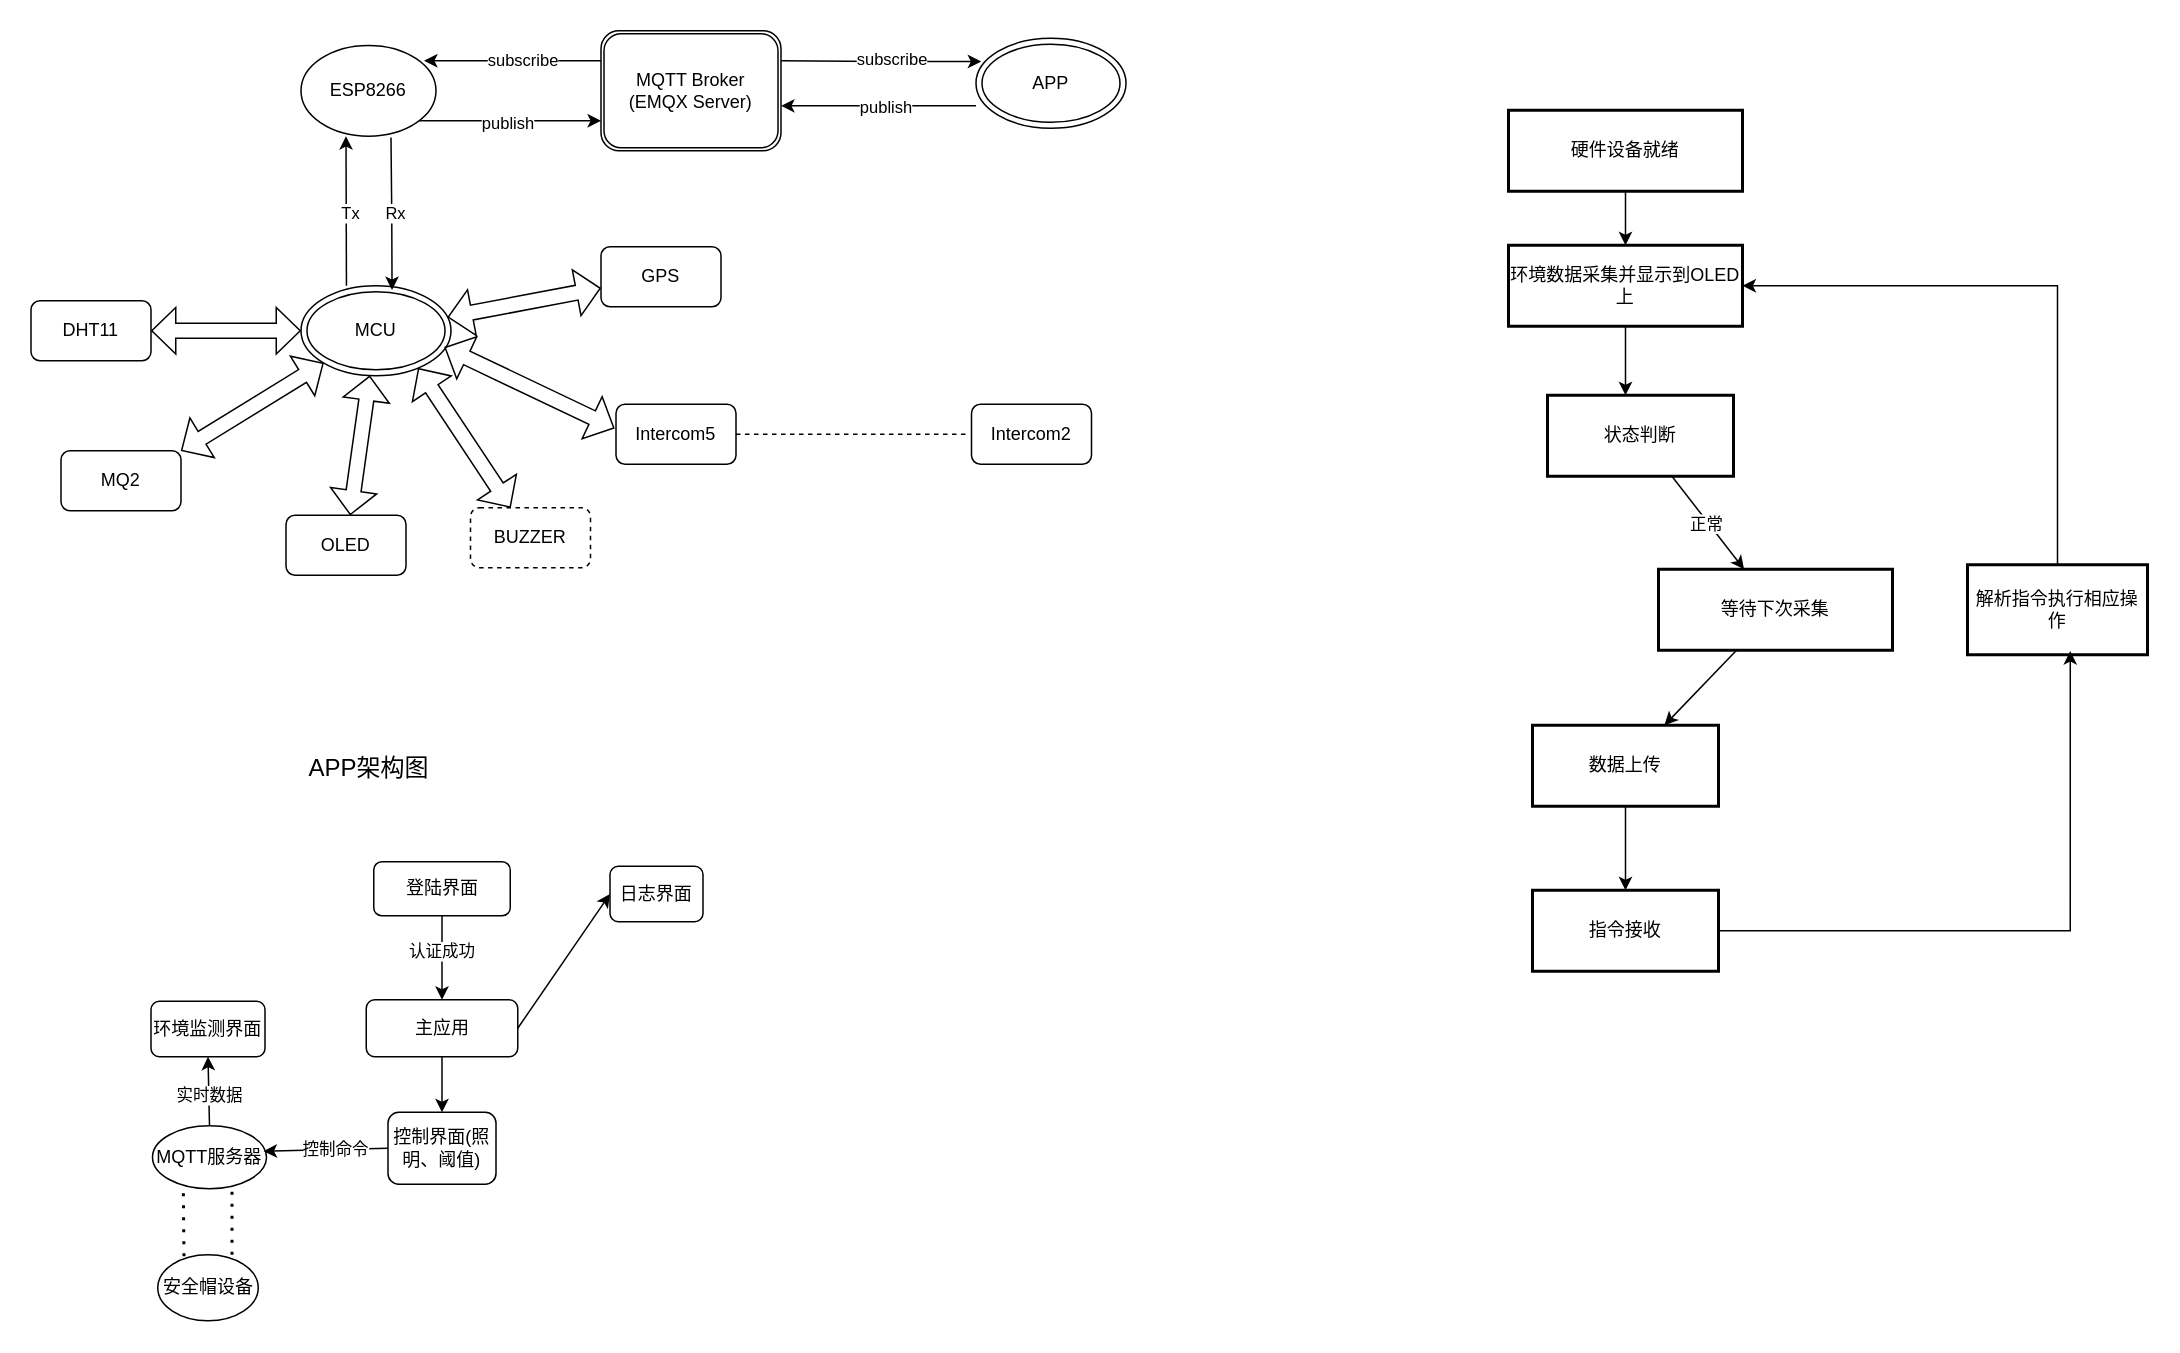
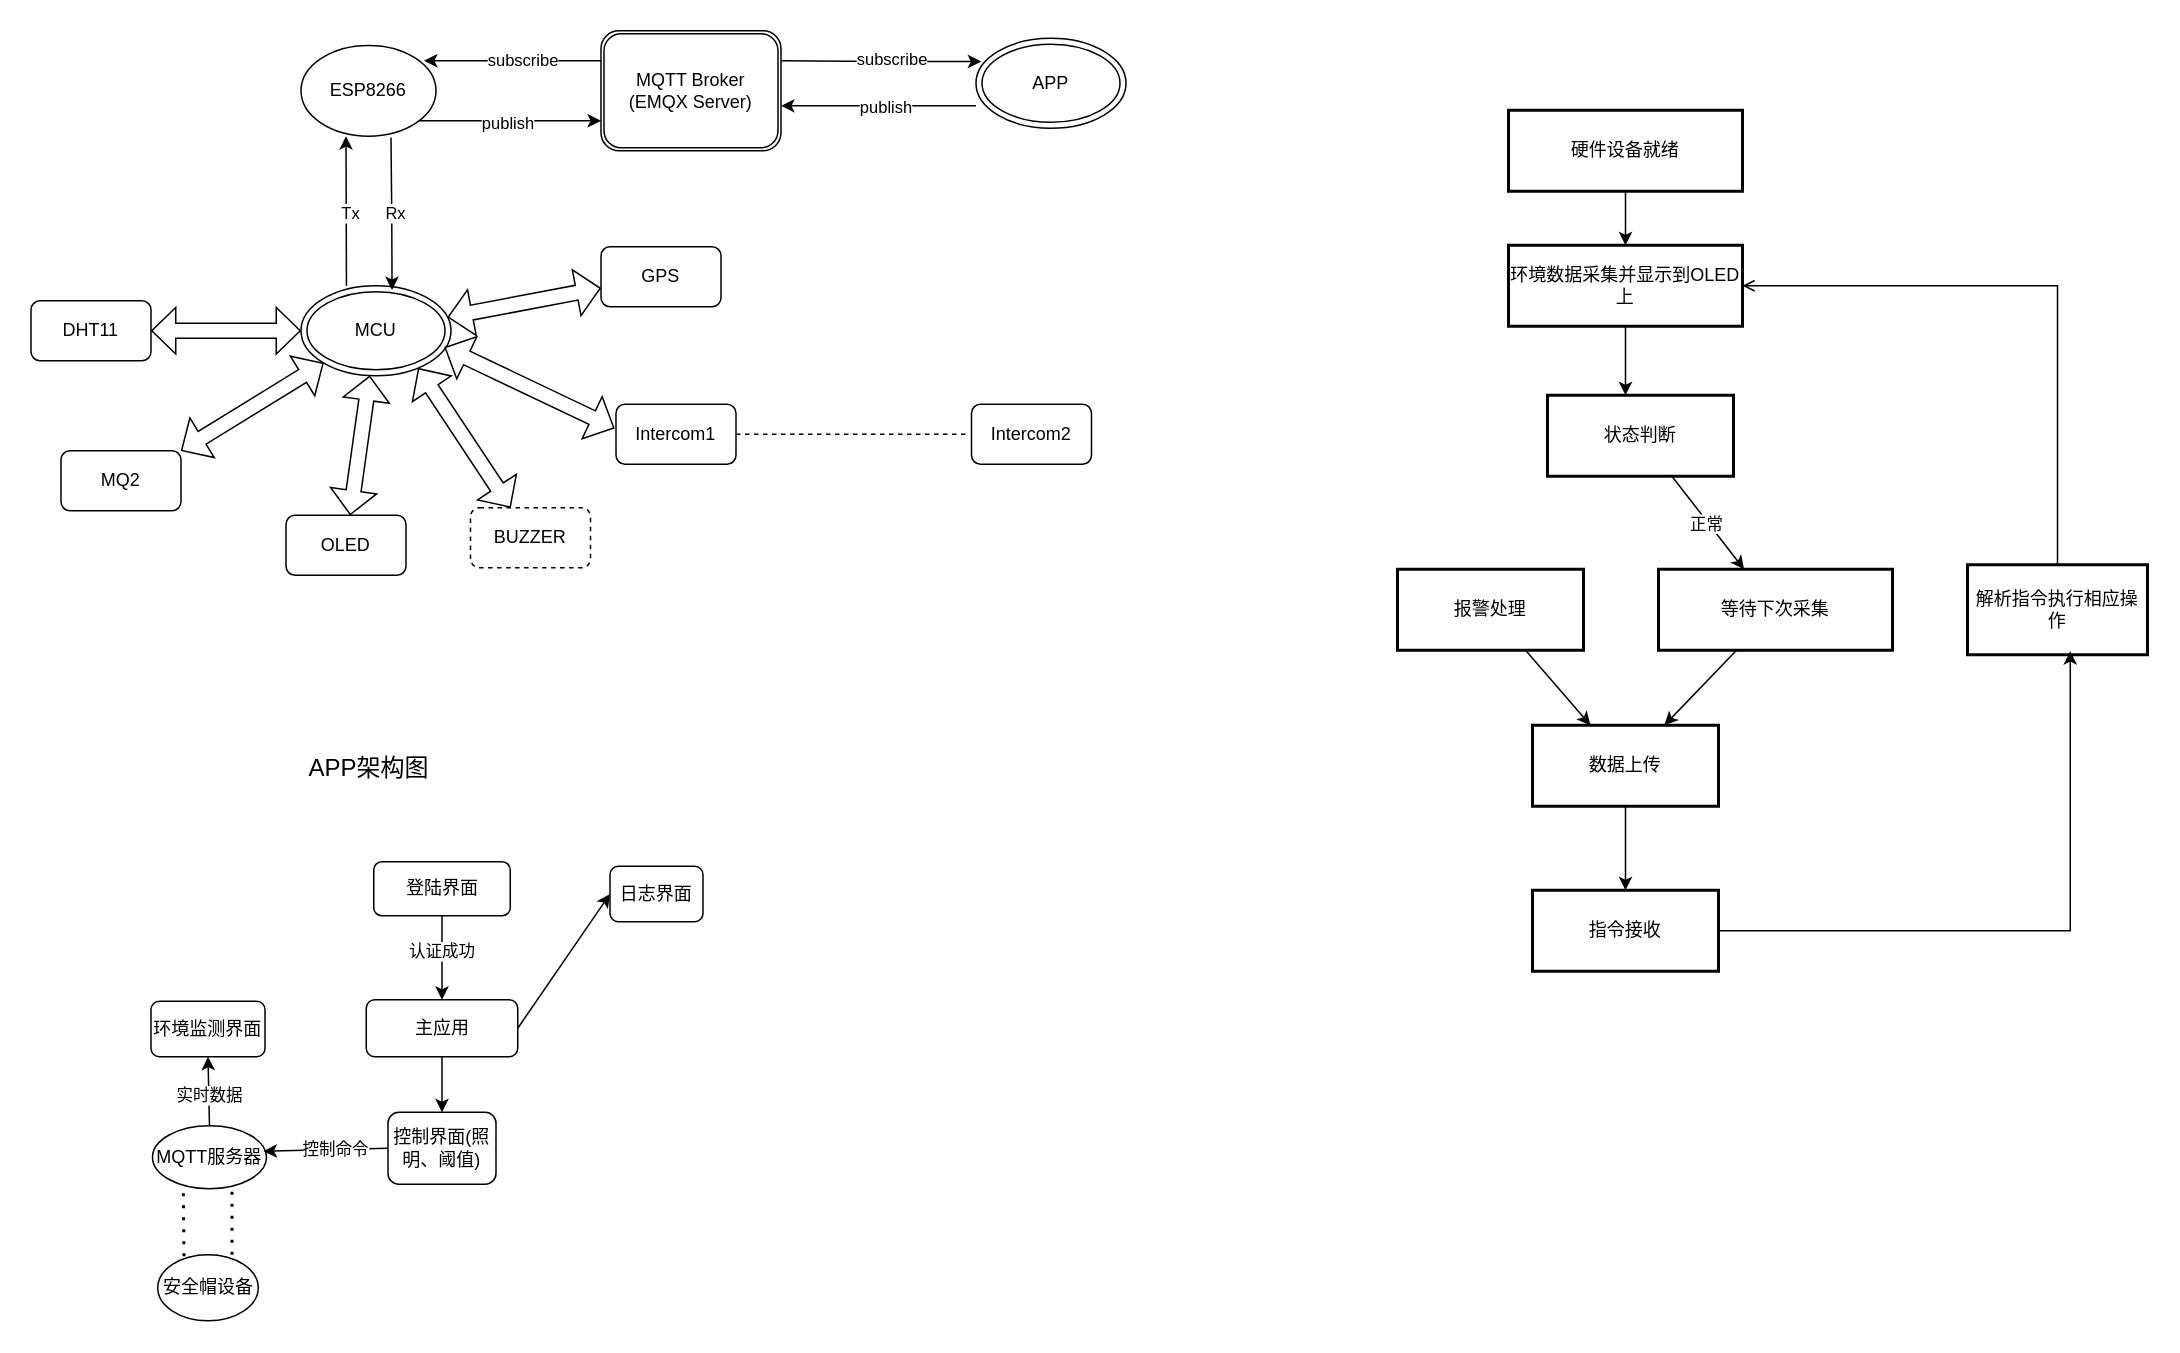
edge "解析指令执行相应操作" -> "环境数据采集并显示到OLED上": arrowhead classic -> open
node "Intercom5": label "Intercom5" -> "Intercom1"
node "报警处理": added
edge "报警处理" -> "数据上传": added
